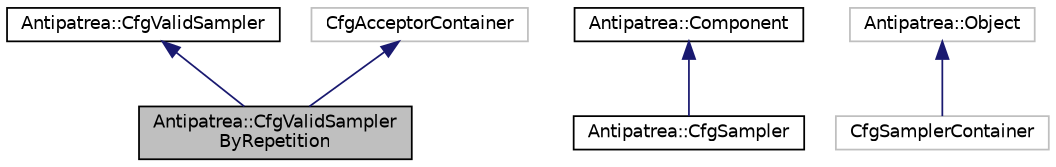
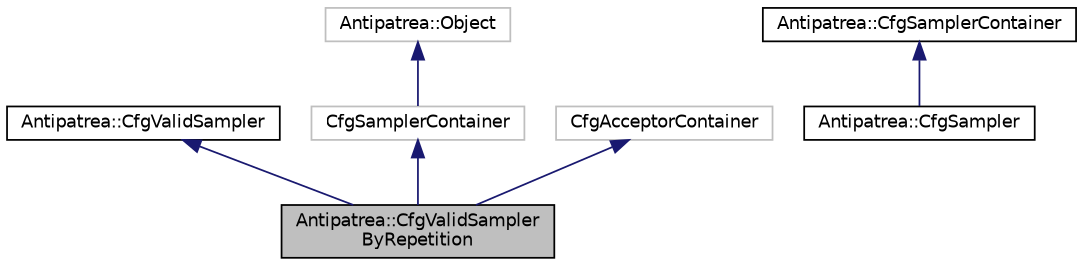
node "Antipatrea::Component": label "Antipatrea::Component" -> "Antipatrea::CfgSamplerContainer"
edge "Antipatrea::CfgValidSampler ByRepetition" -> "CfgSamplerContainer": added
